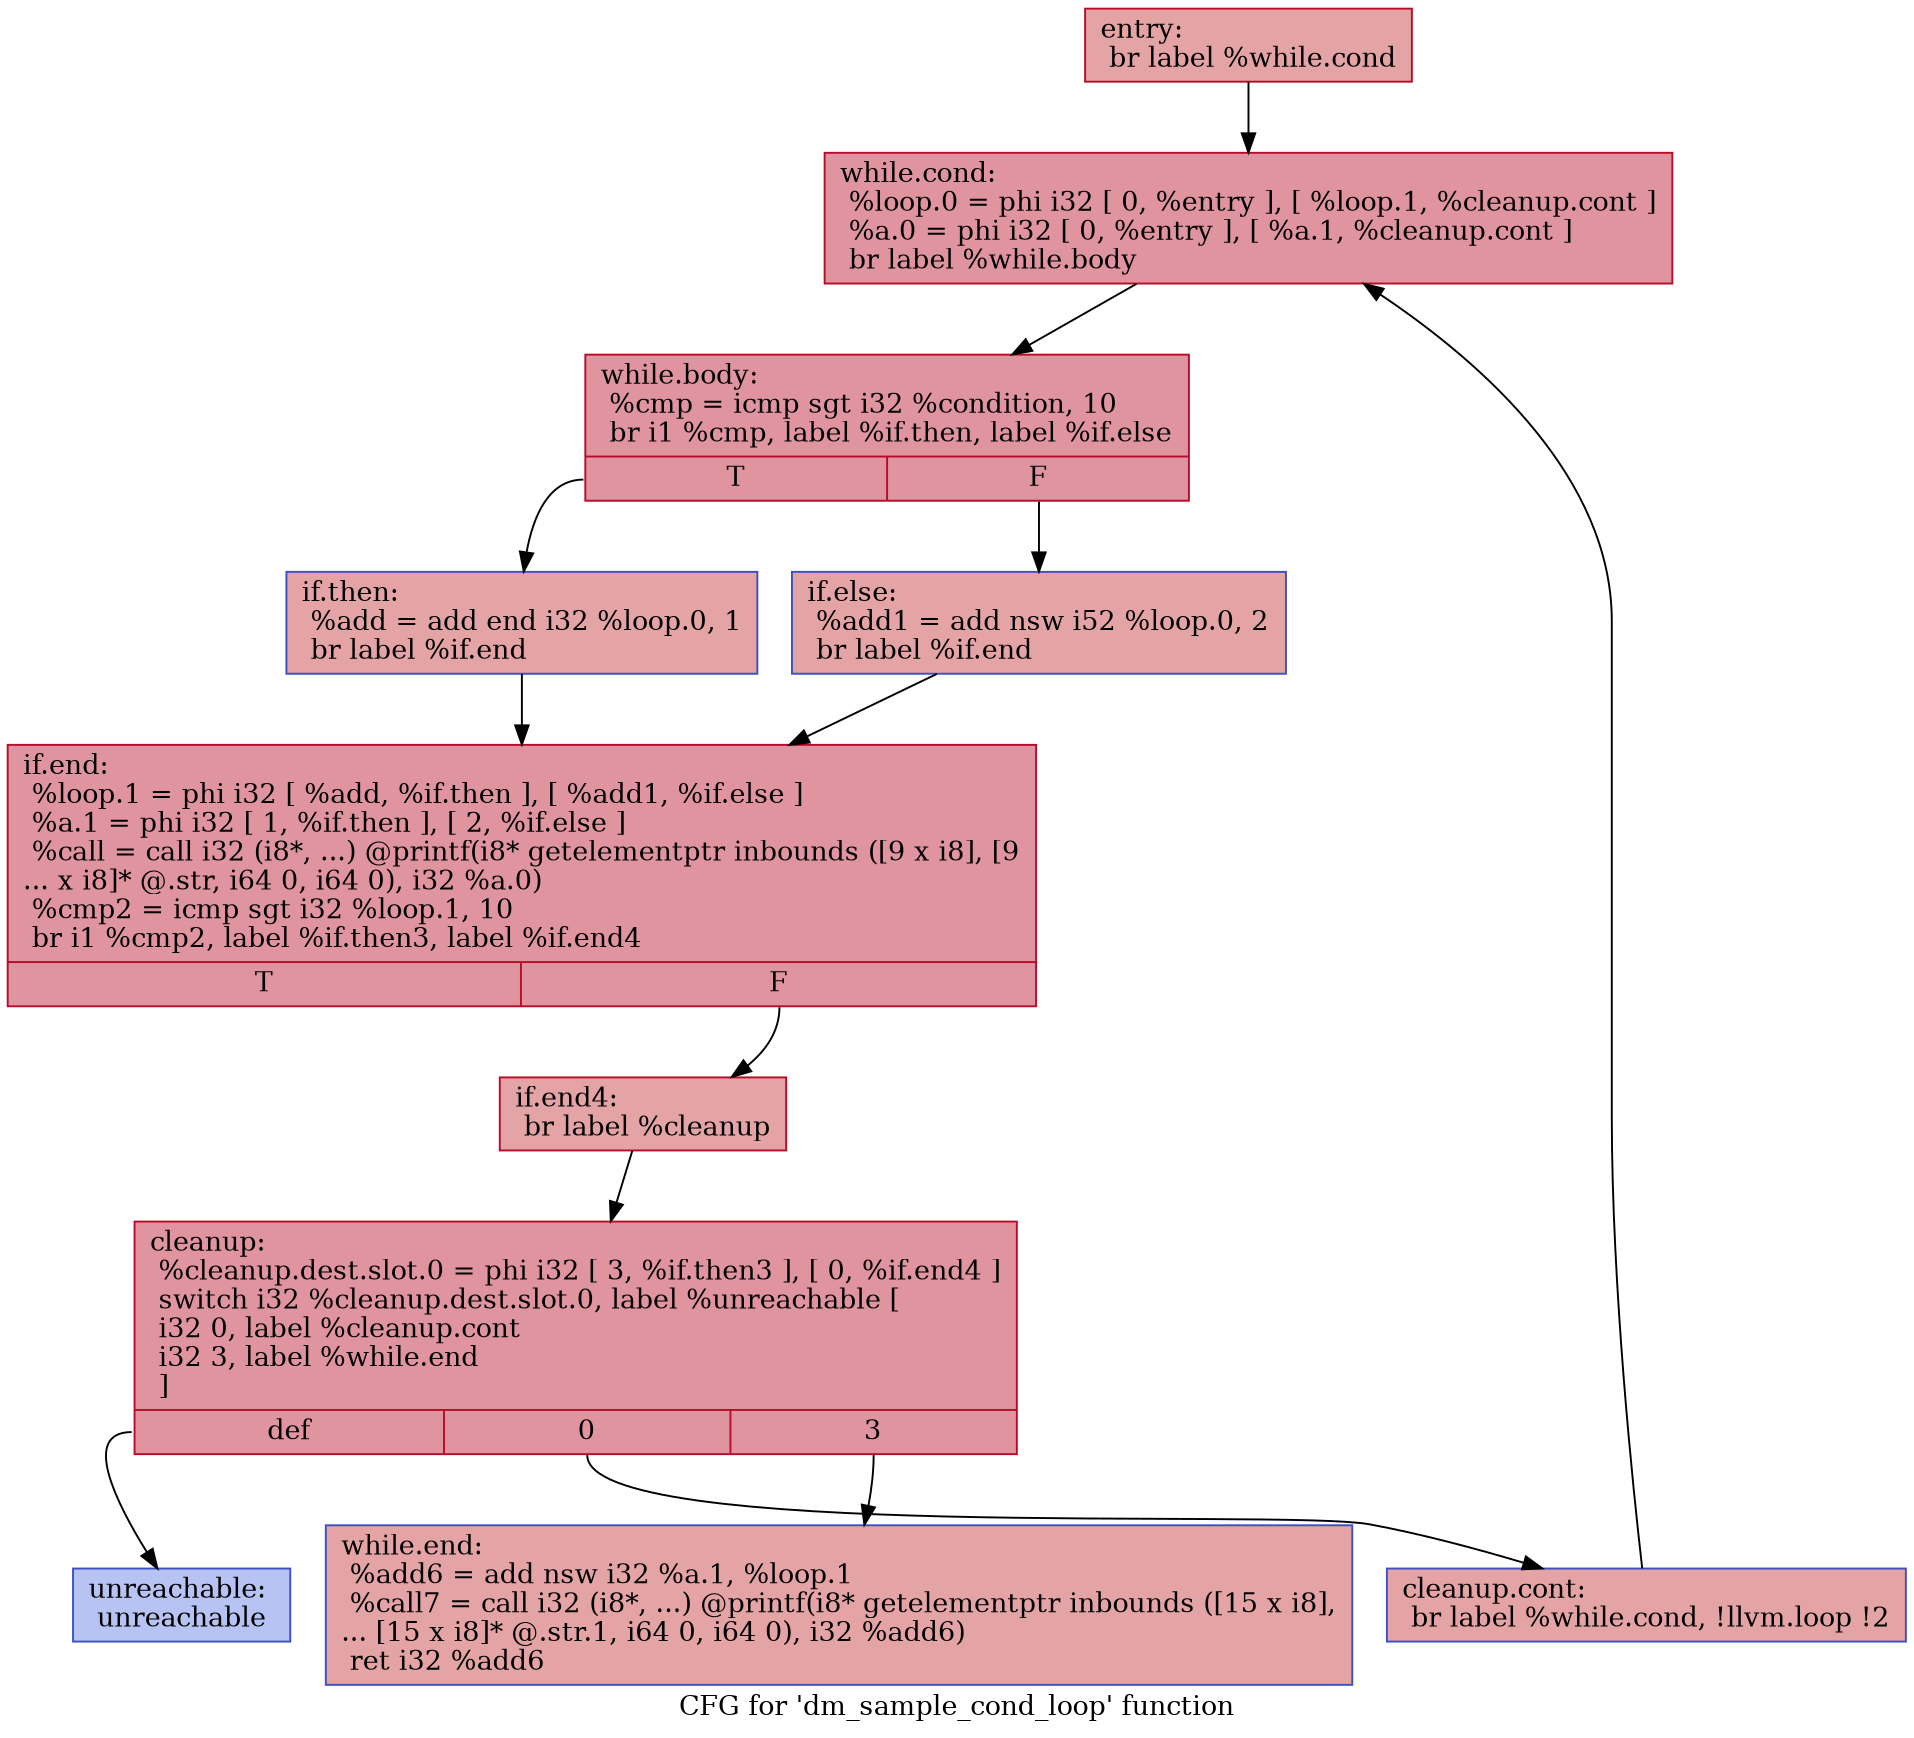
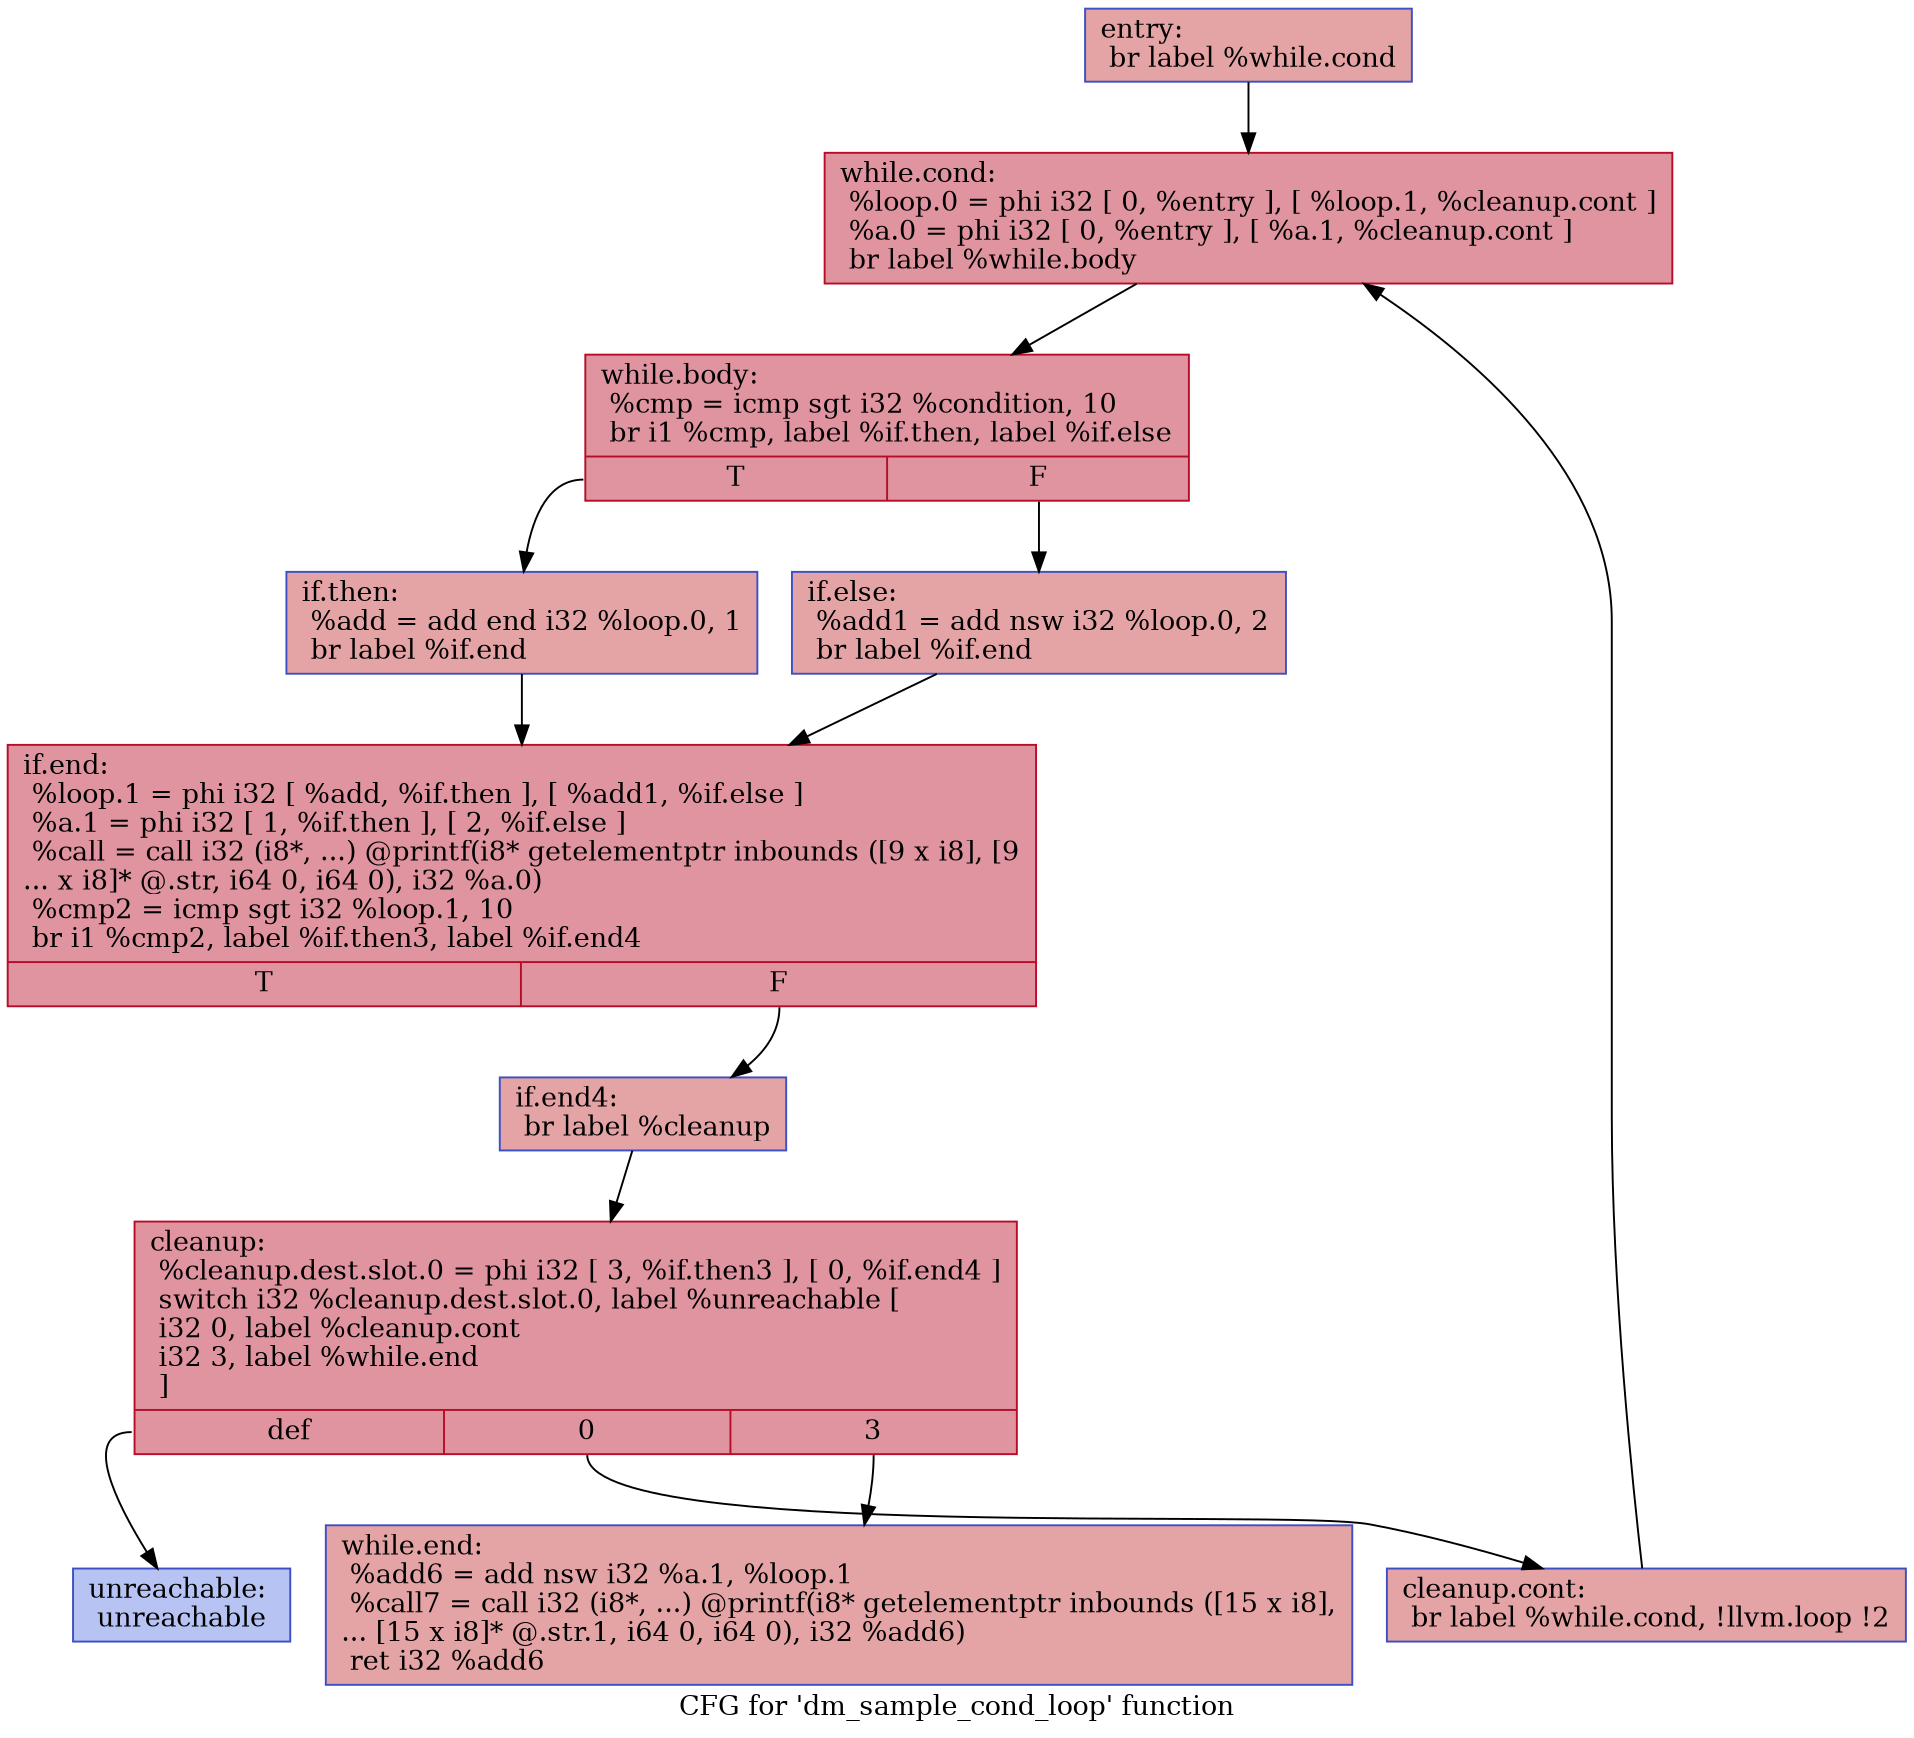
node "entry:": color #b70d28ff -> #3d50c3ff
node "if.else:": text "%add1 = add nsw i52 %loop.0, 2" -> "%add1 = add nsw i32 %loop.0, 2"
node "if.end4:": color #b70d28ff -> #3d50c3ff
